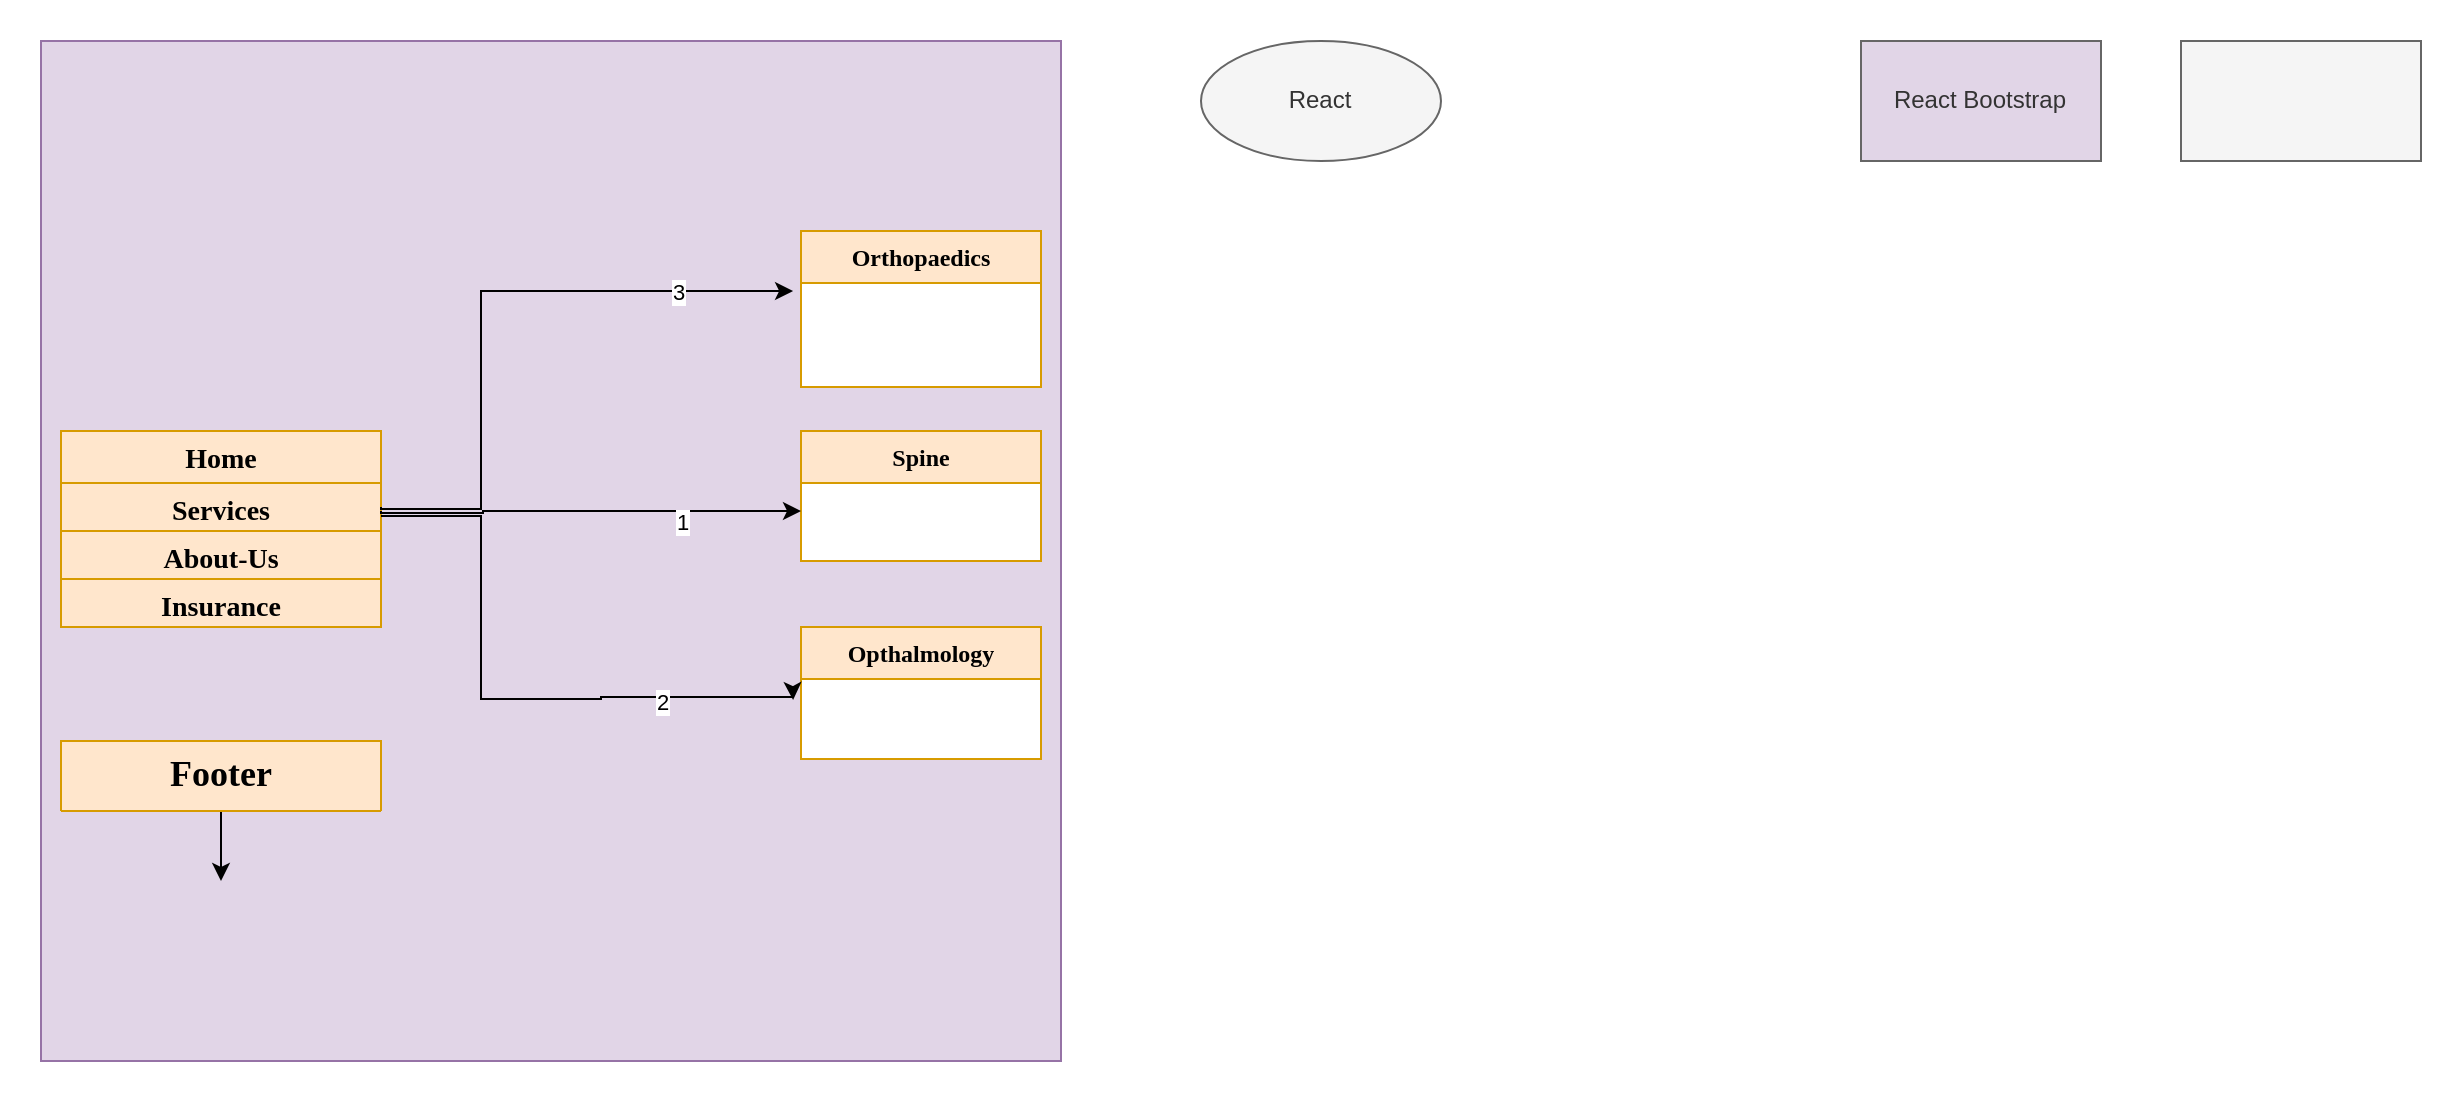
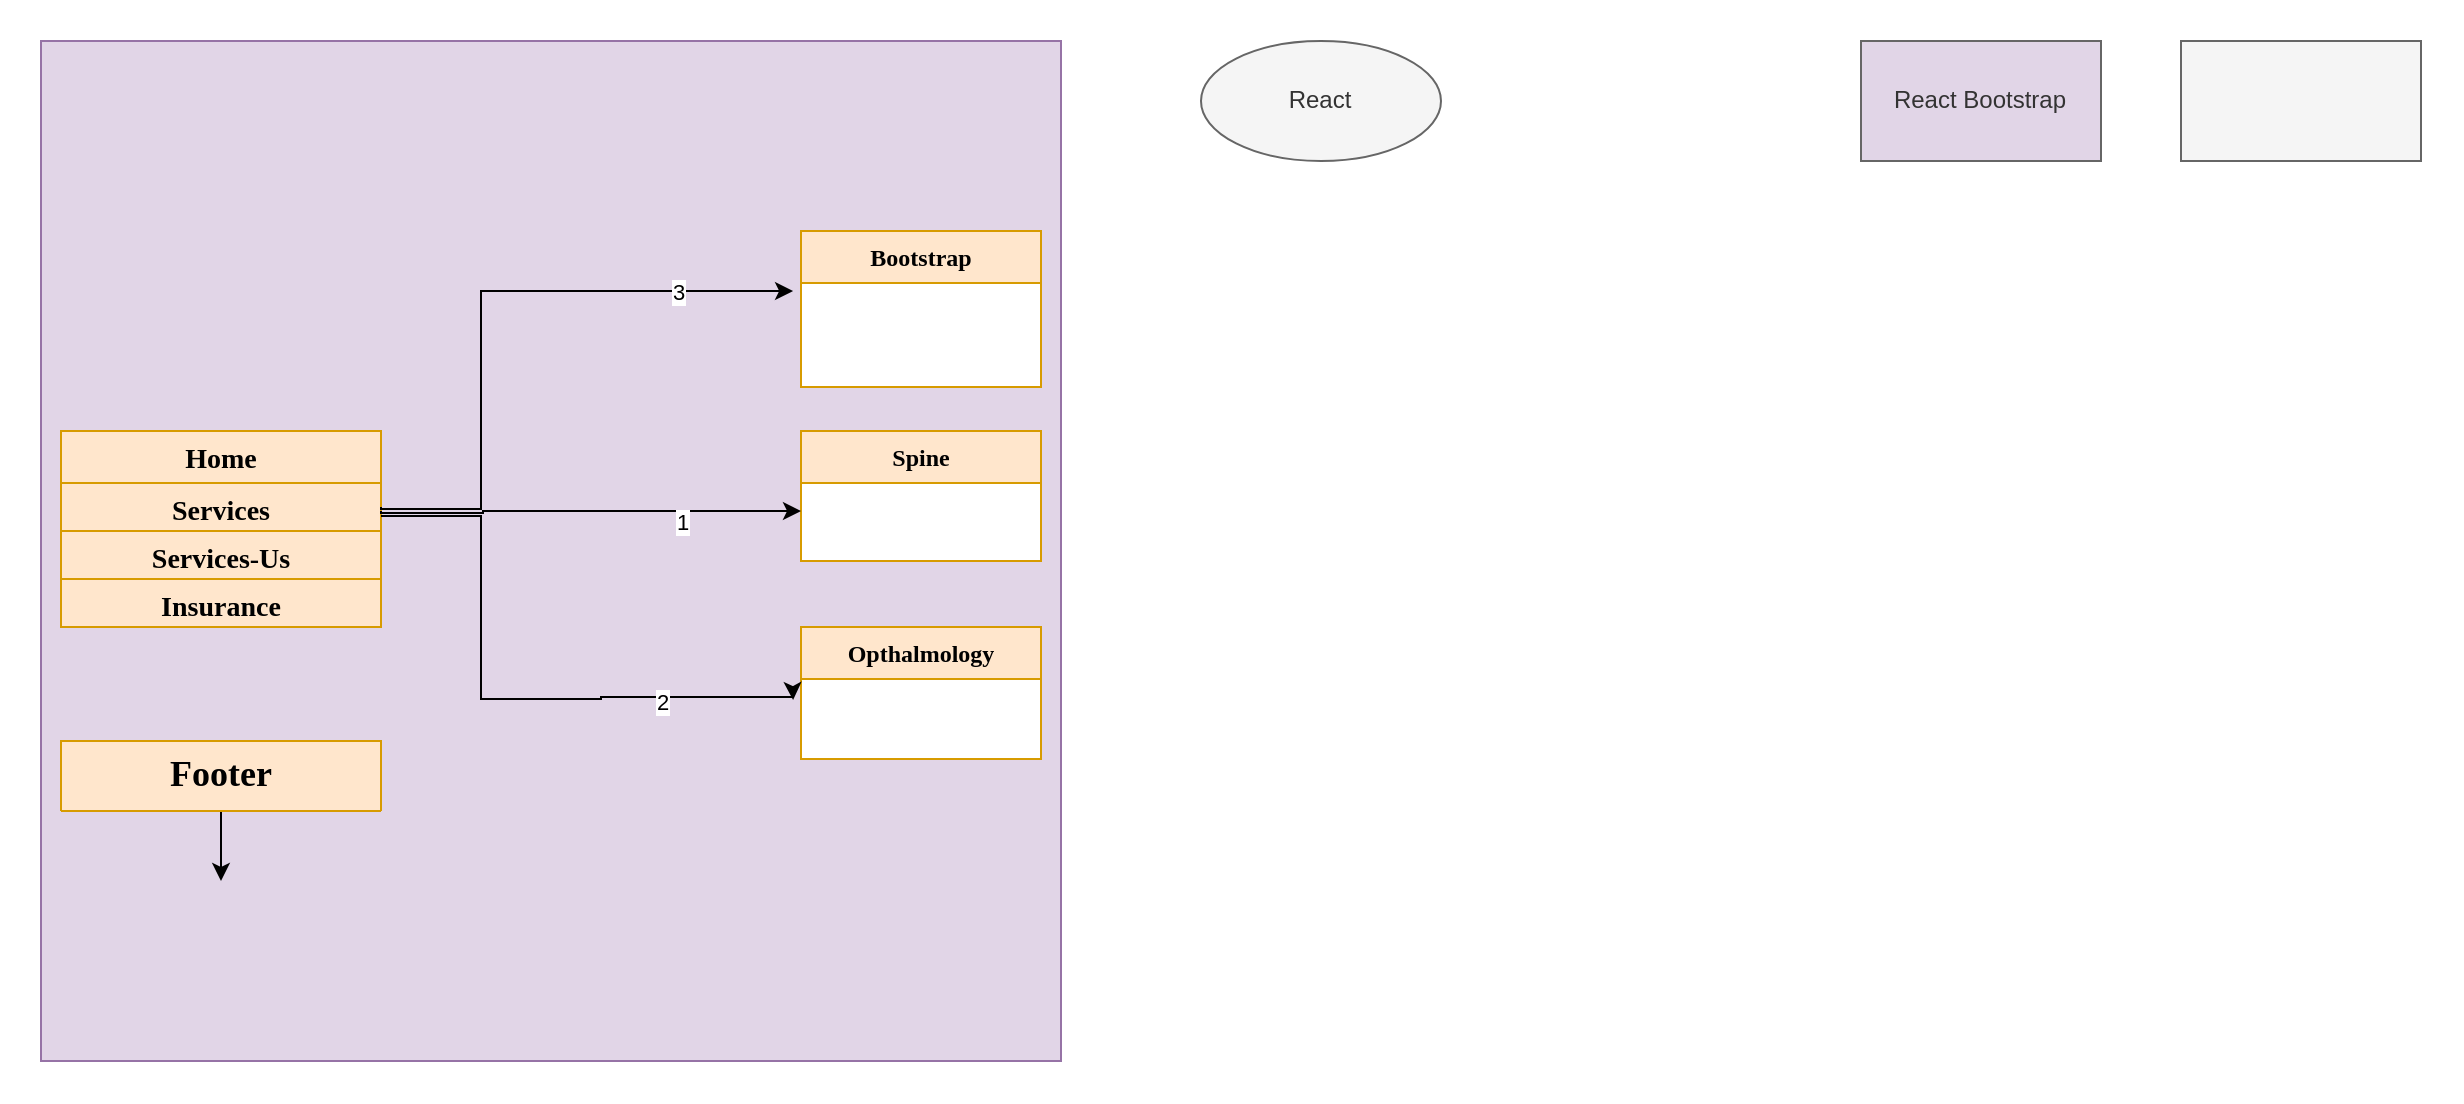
node "Orthopaedics": label "Orthopaedics" -> "Bootstrap"
node "About-Us": label "About-Us" -> "Services-Us"
